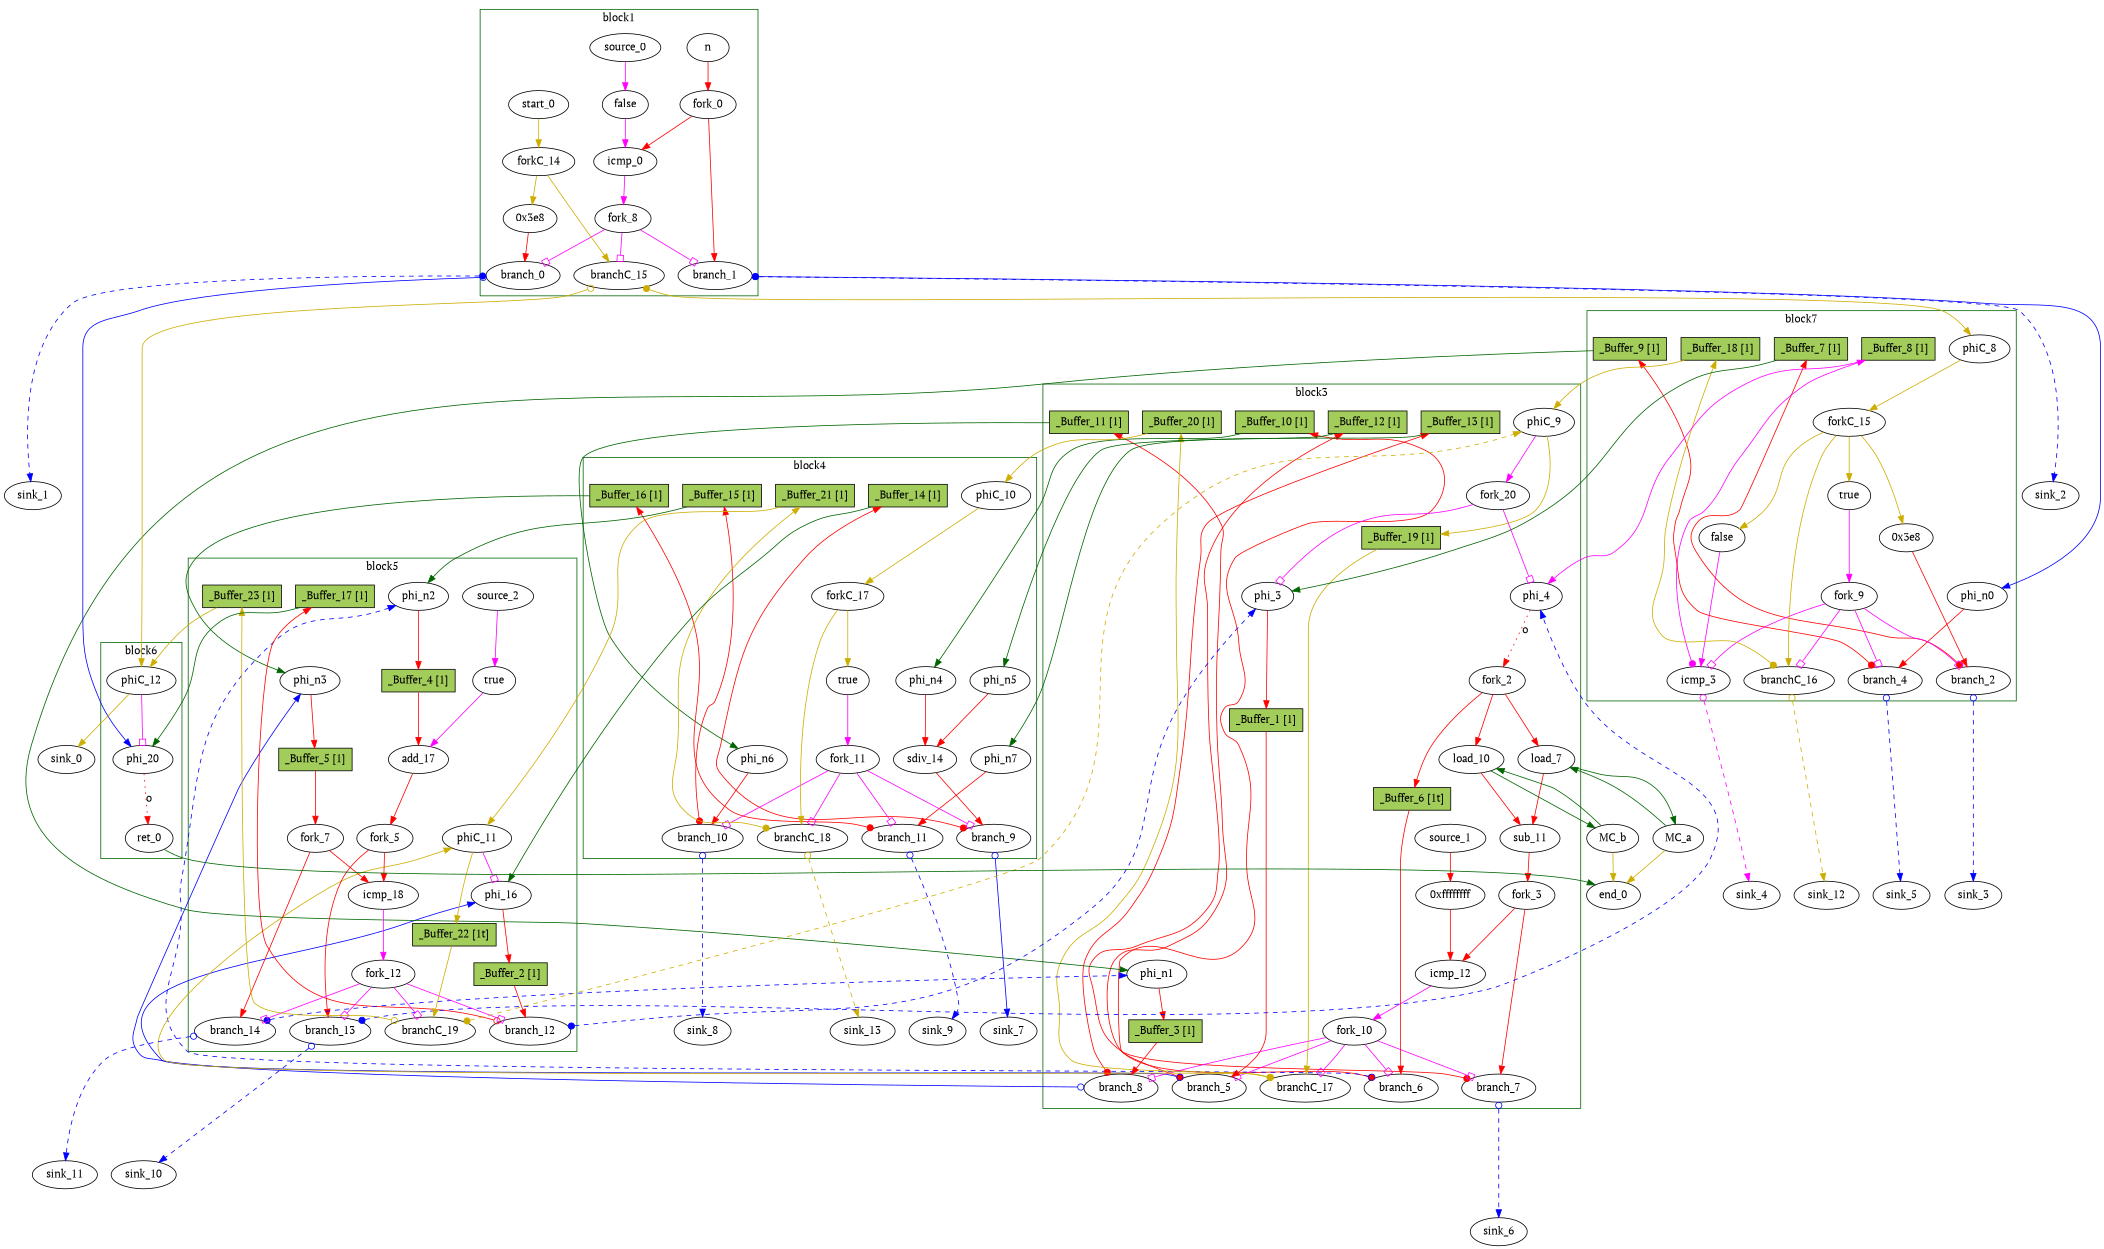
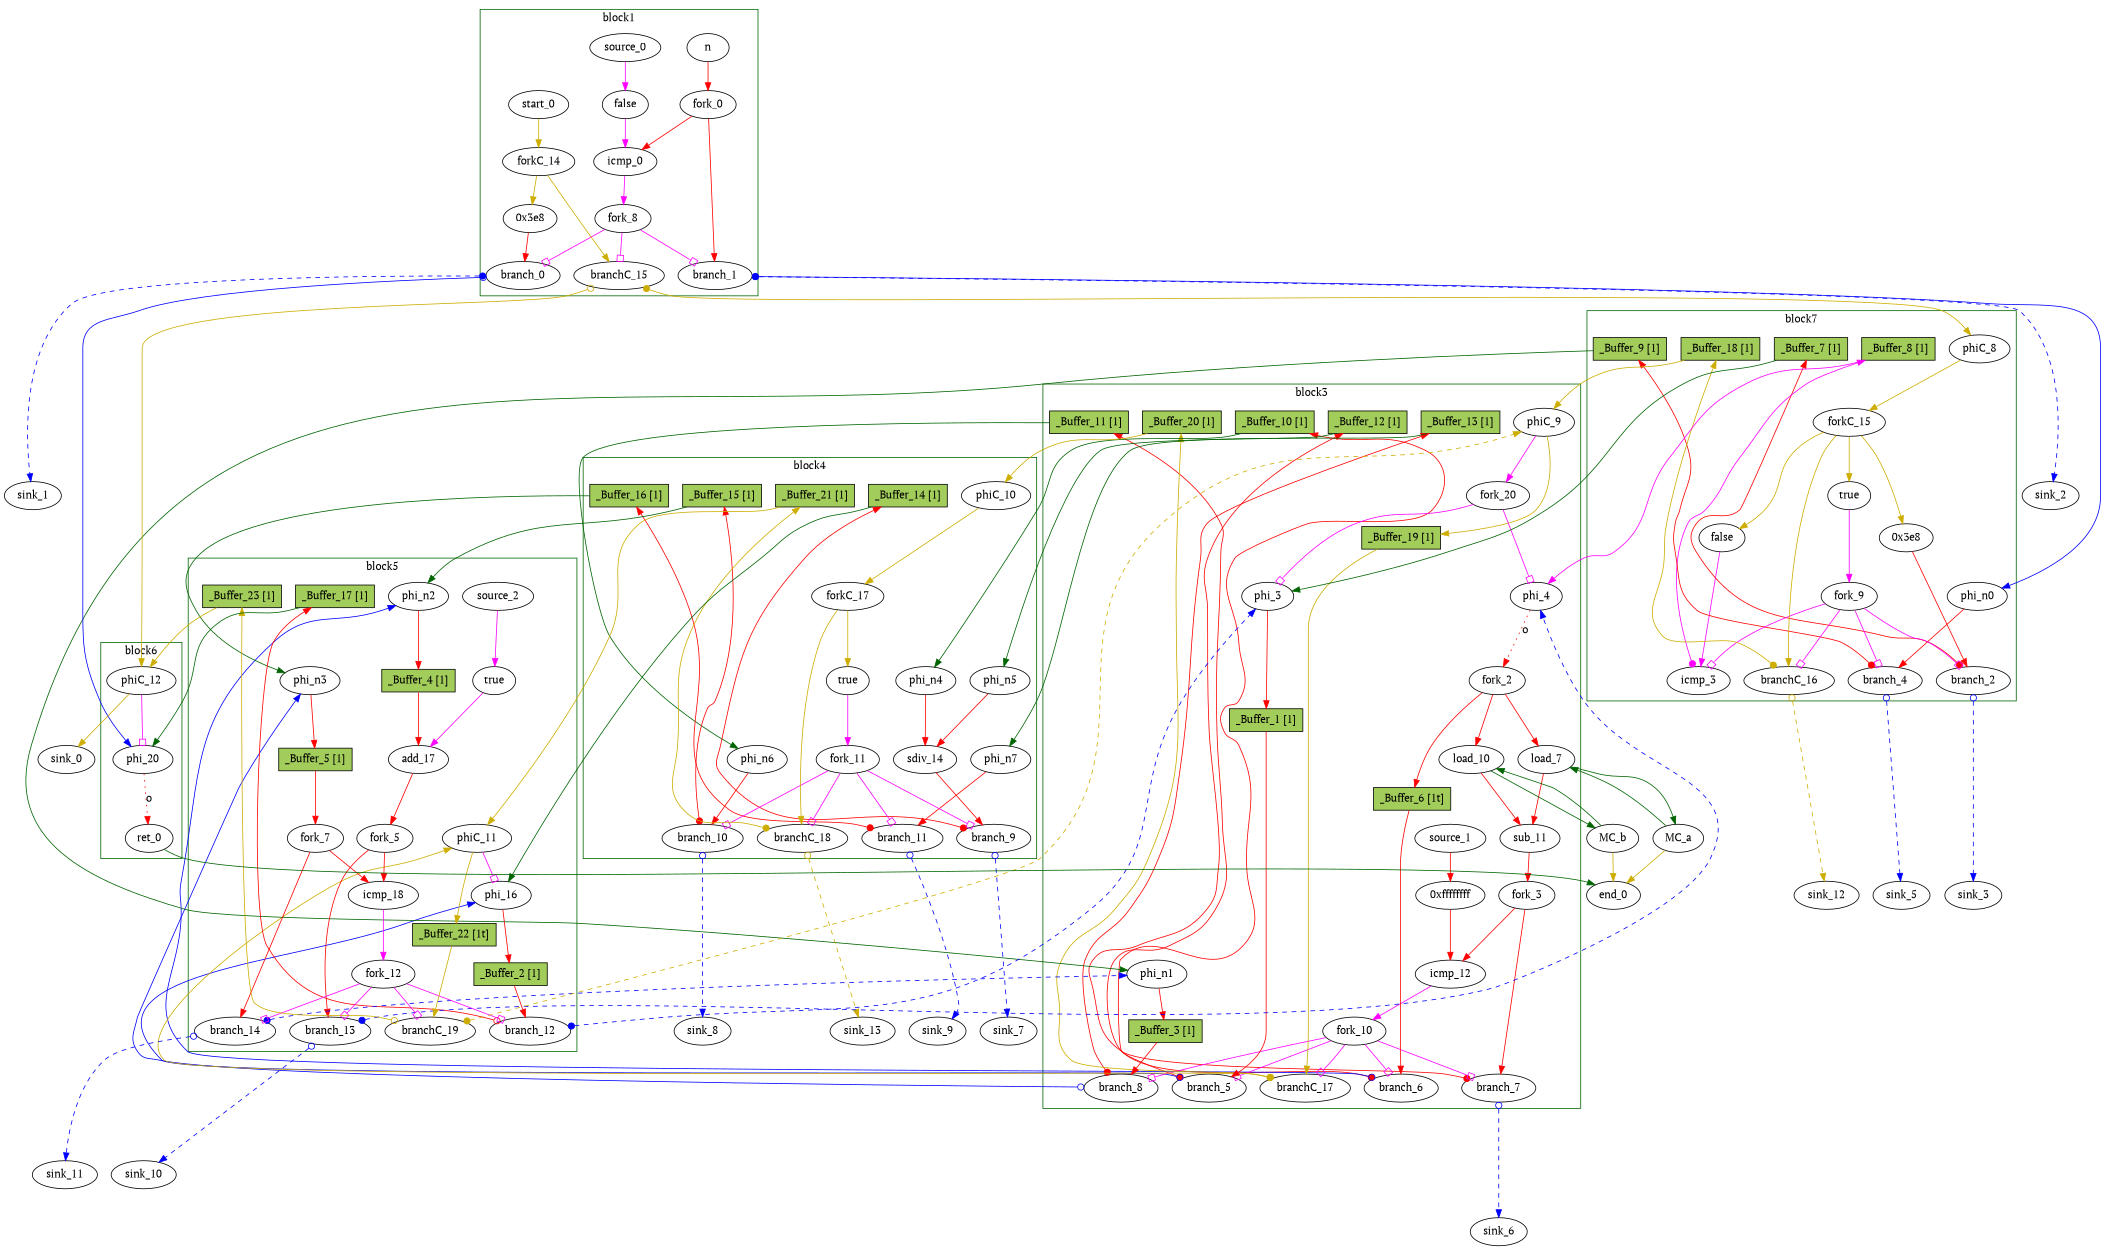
node "sink_4": removed
edge "branch_9" -- "sink_7": style solid -> dashed
edge "phi_n2" -- "branch_6": style dashed -> solid
